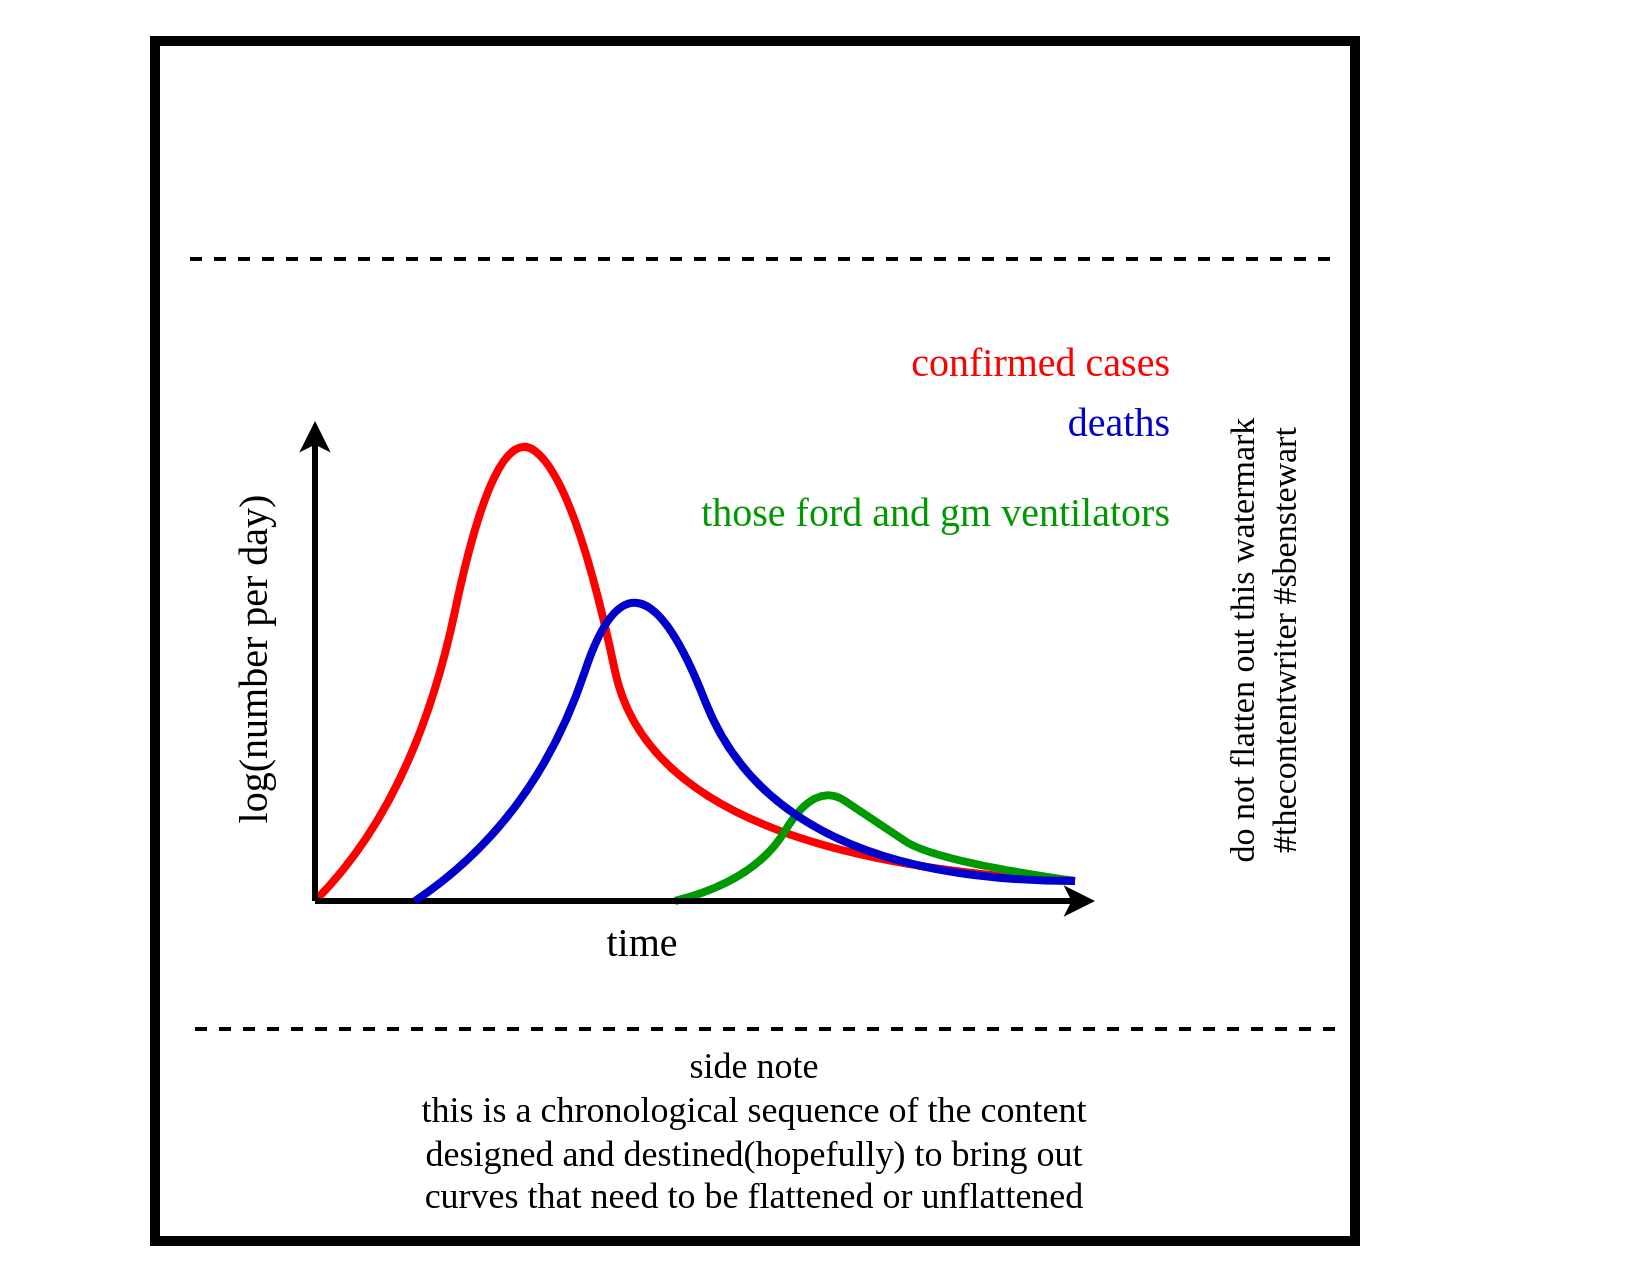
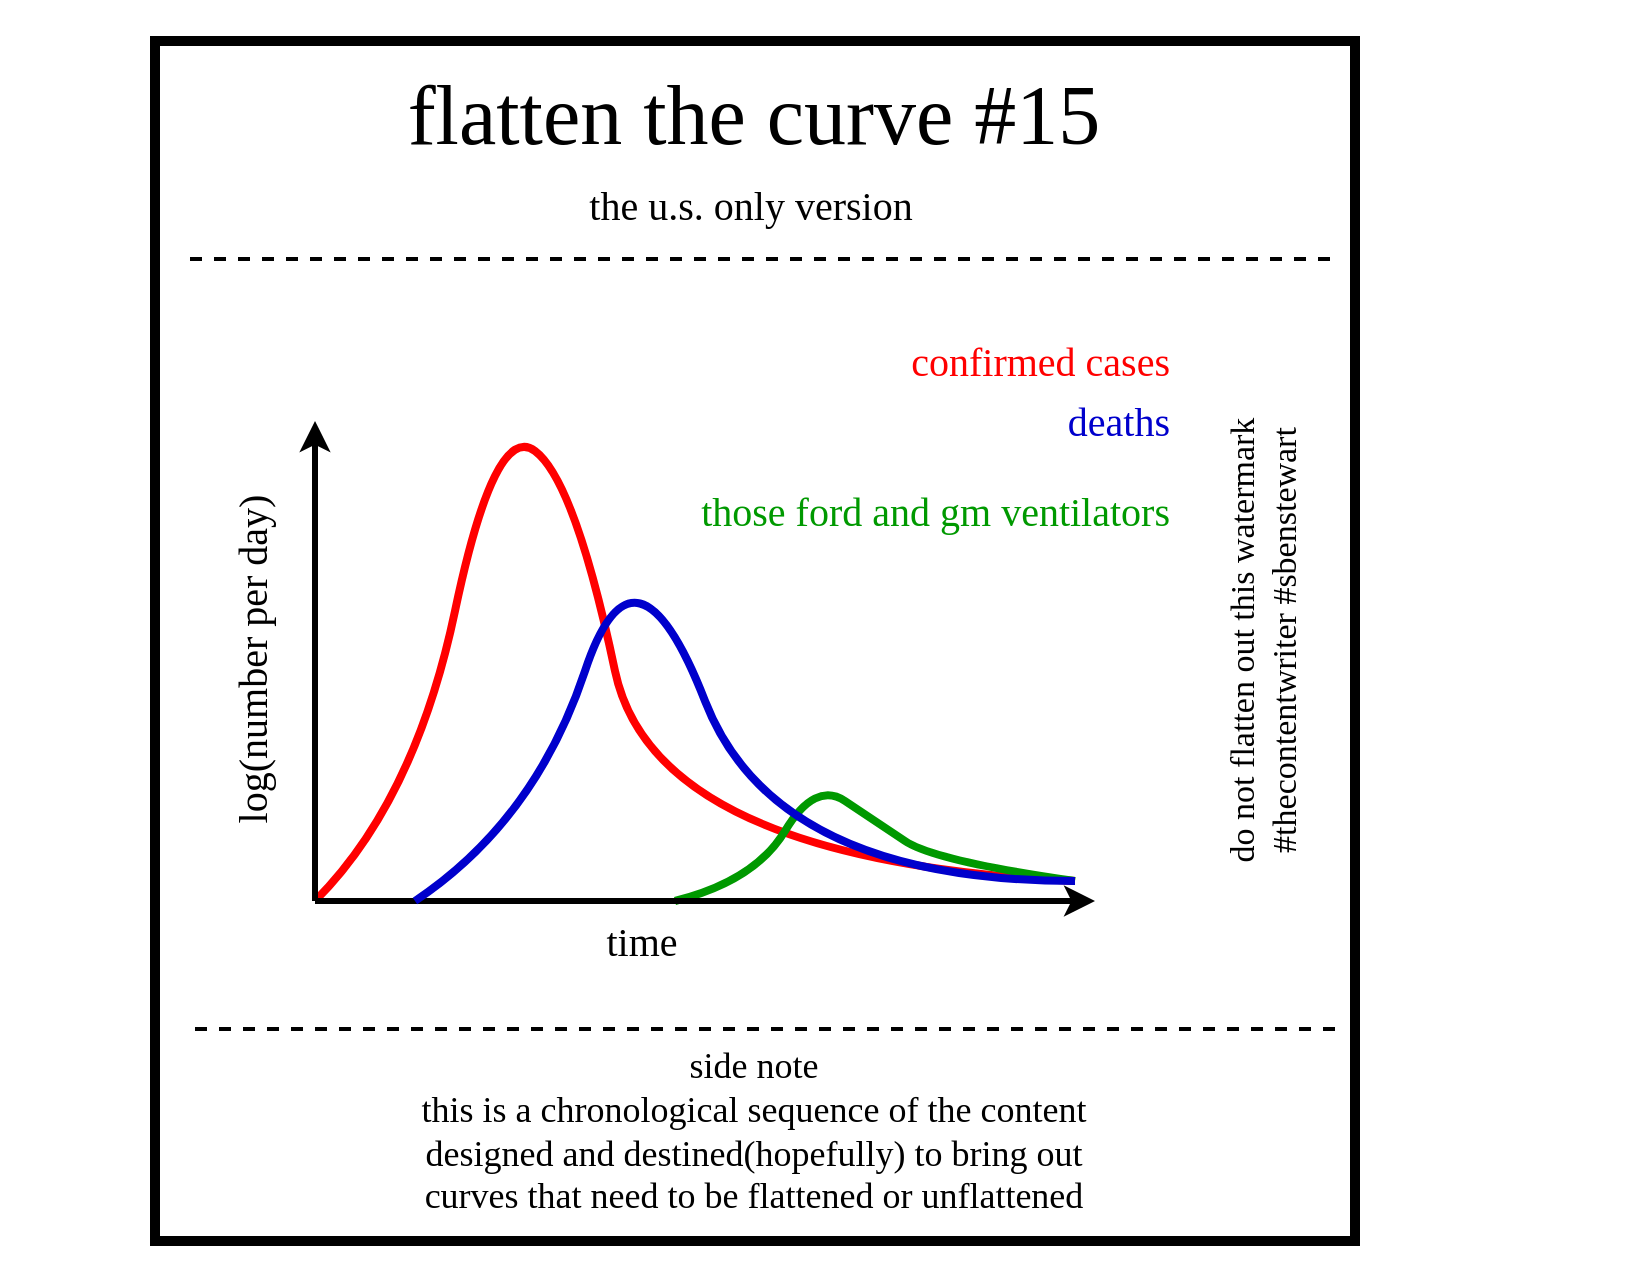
node "flatten the curve #15": added
node "the u.s. only version": added
